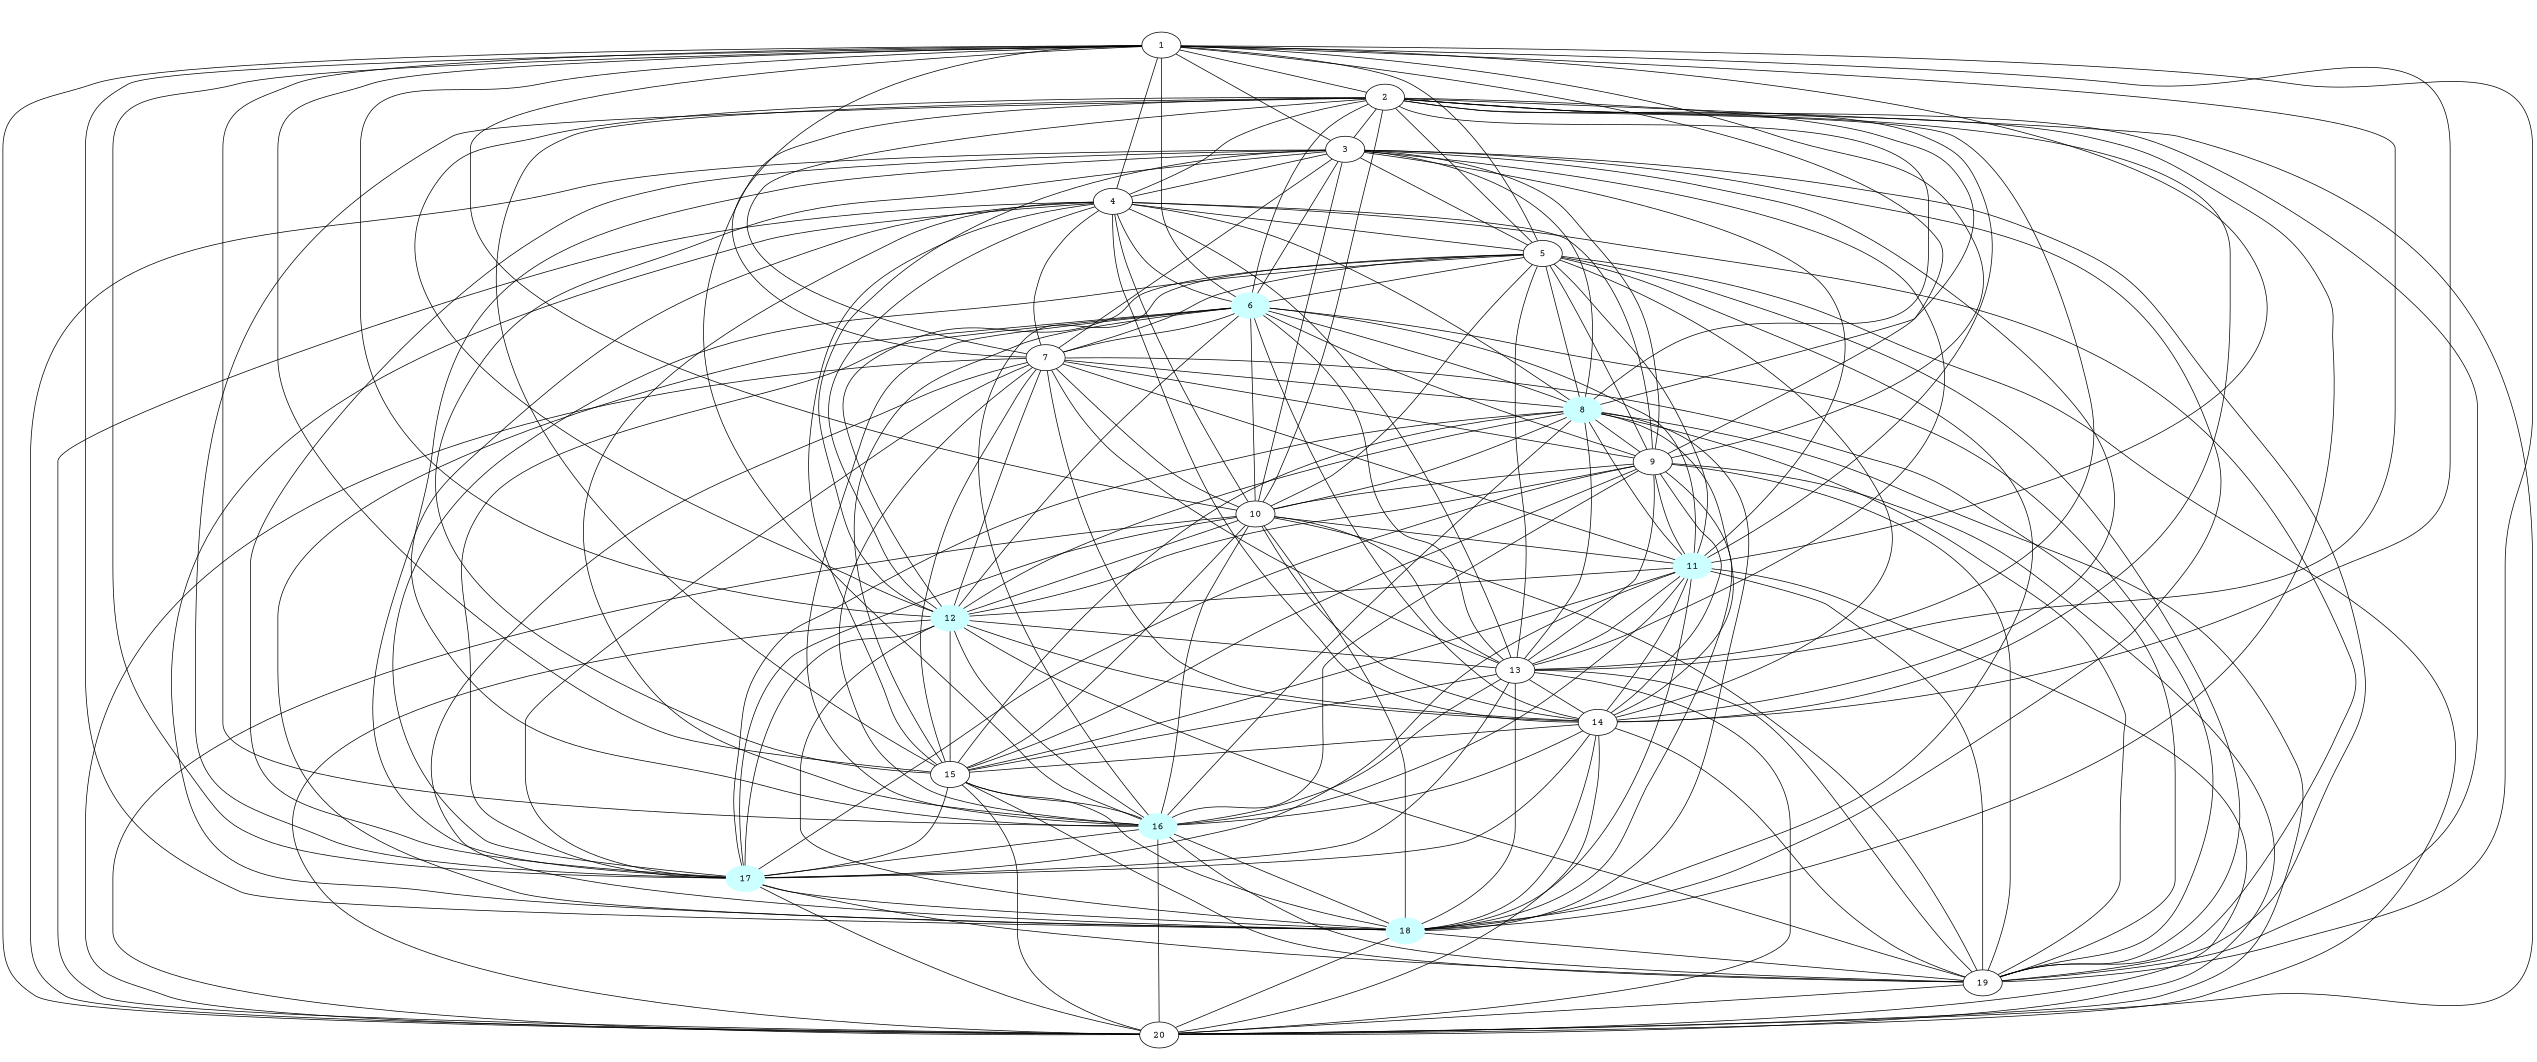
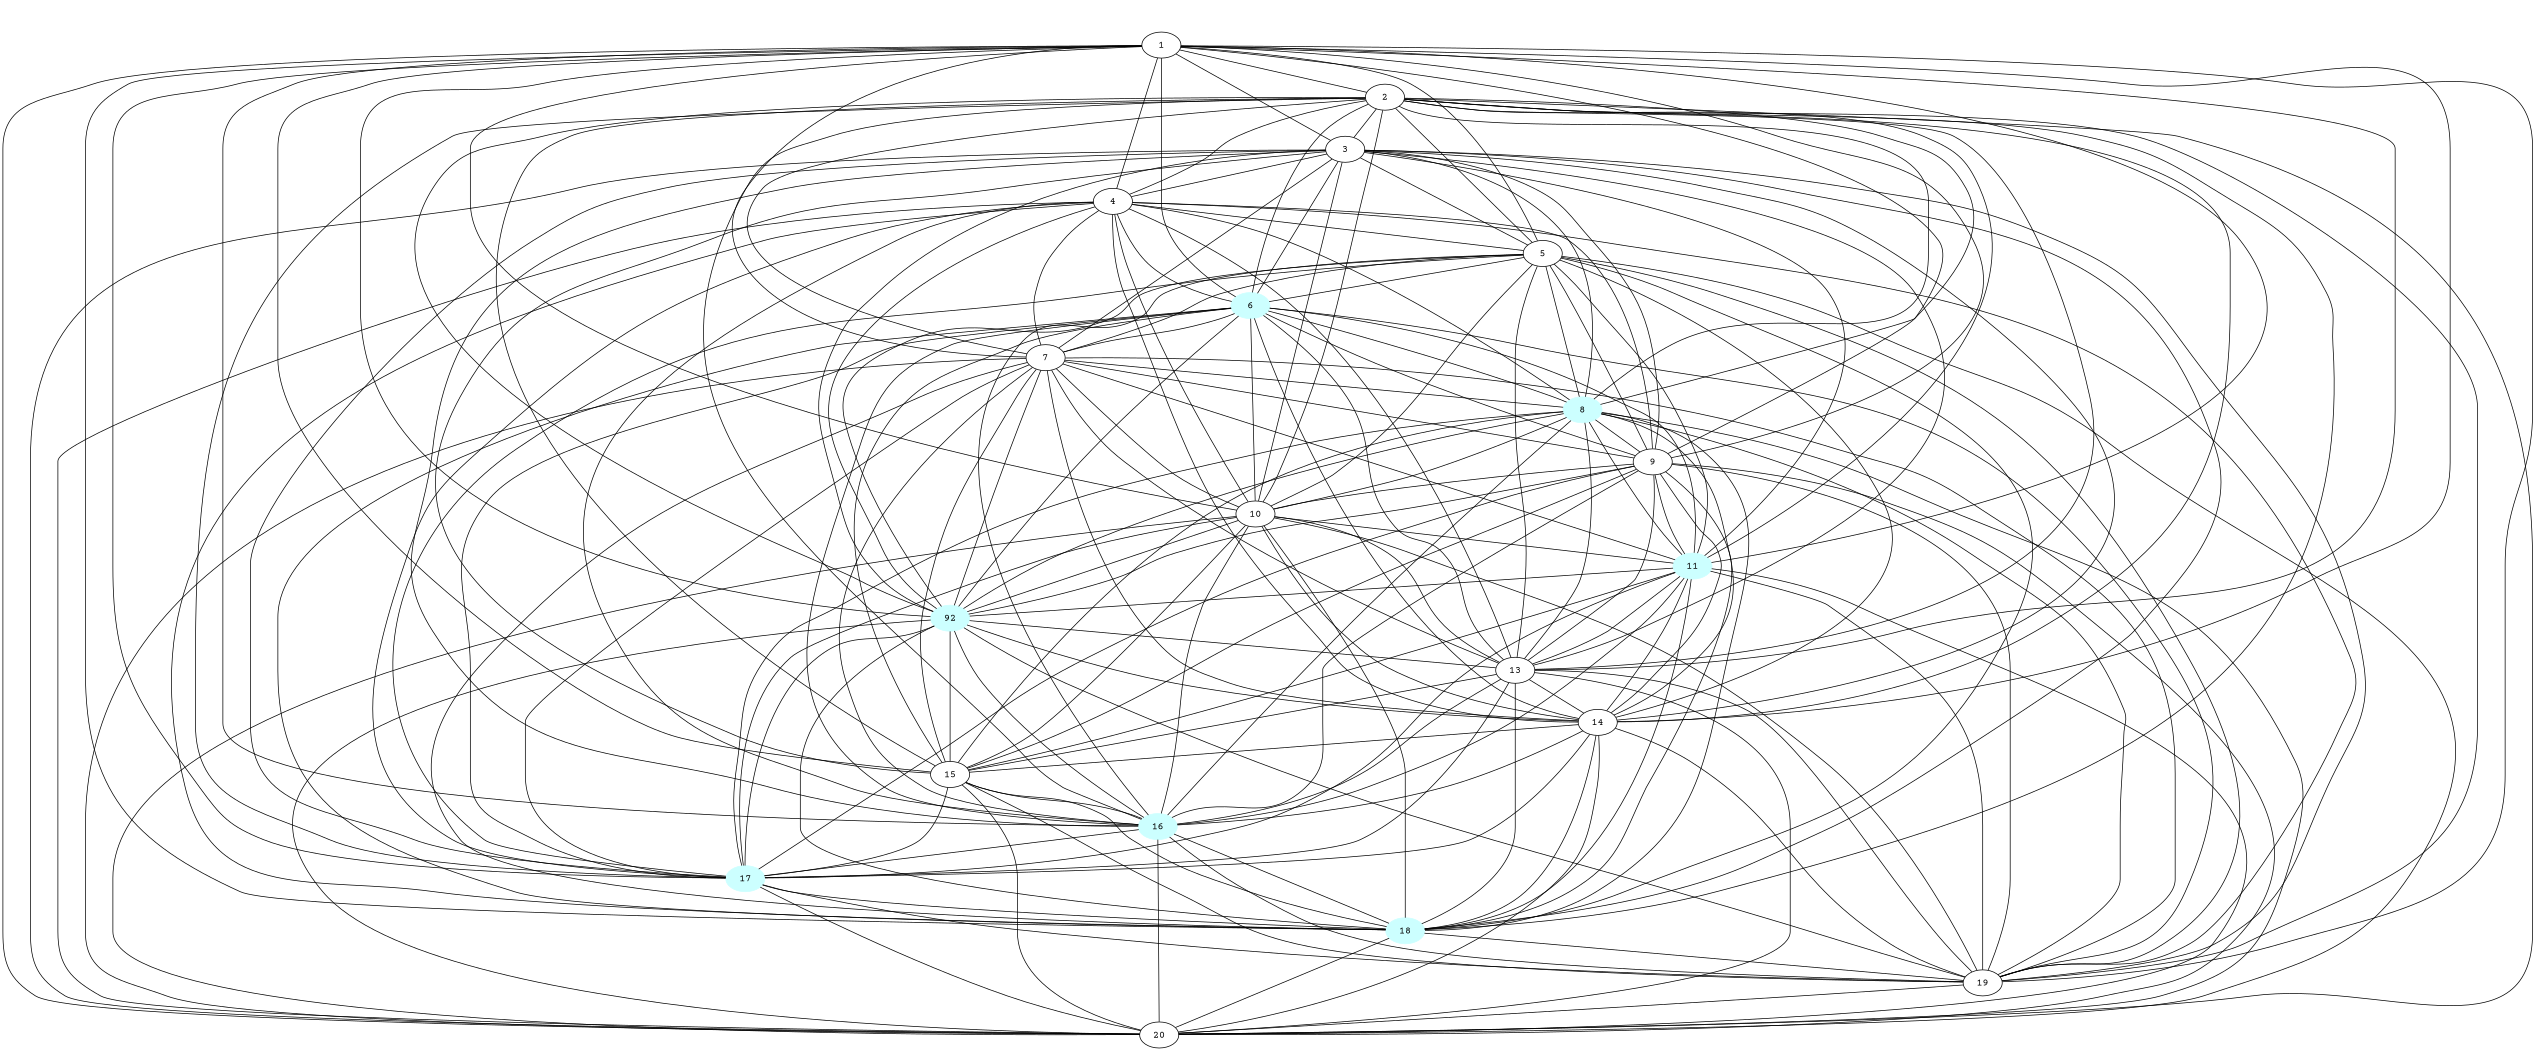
edge "4" -- "15": removed
node "12": label "12" -> "92"
